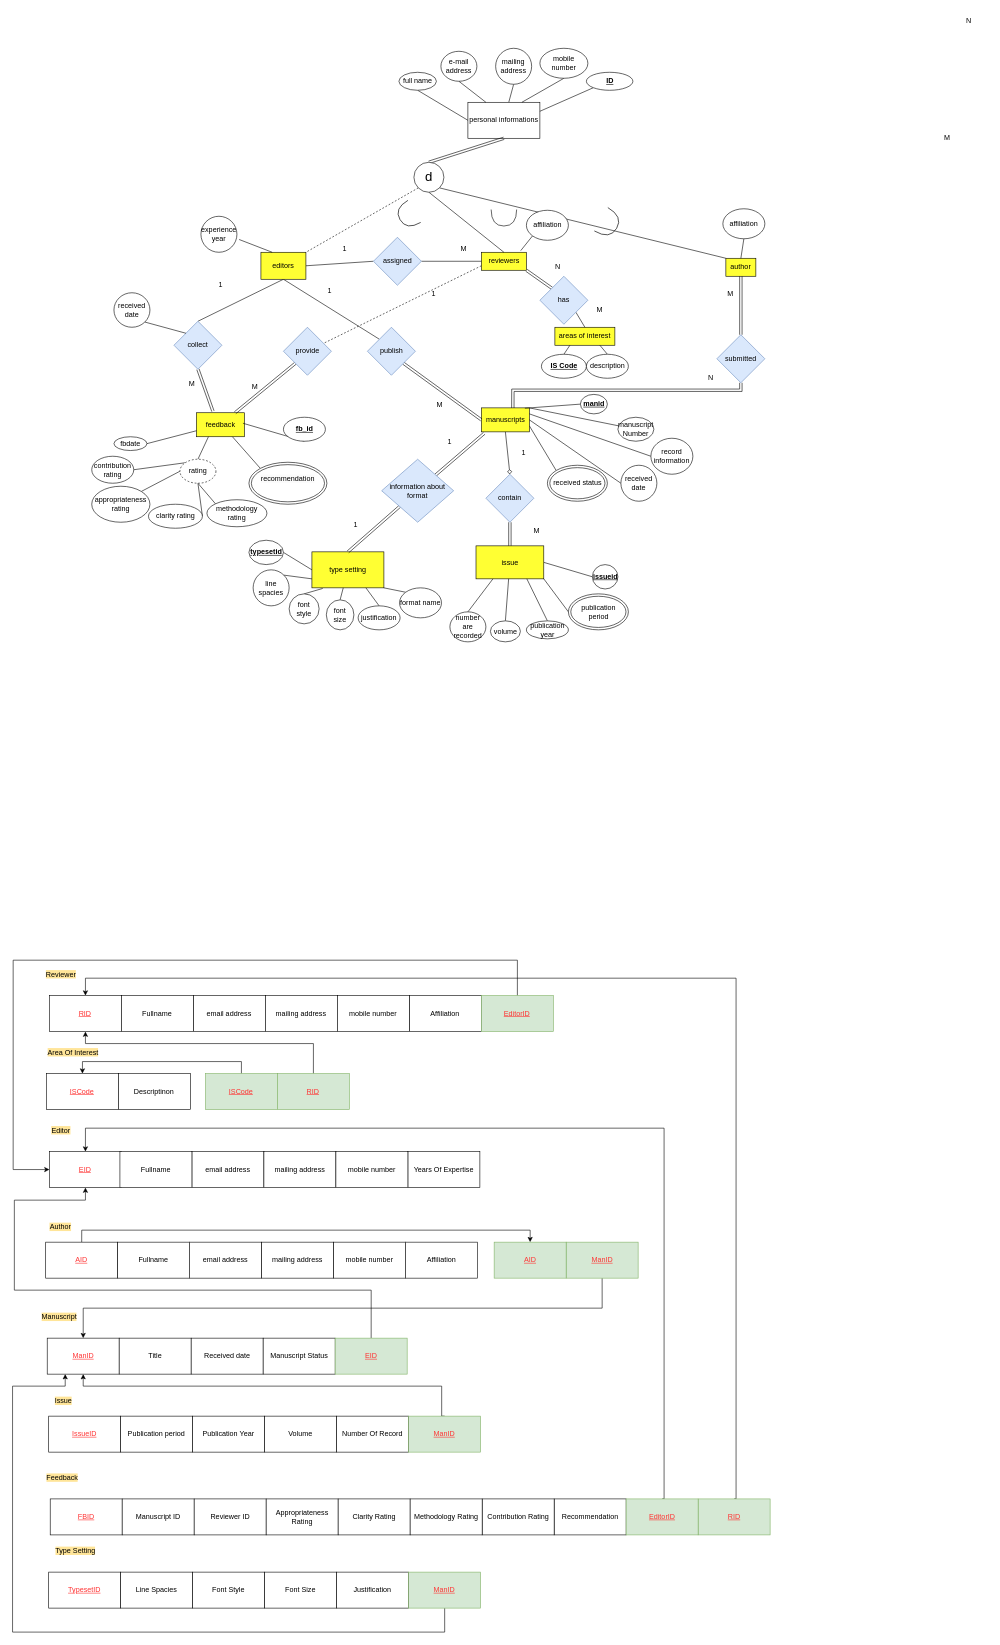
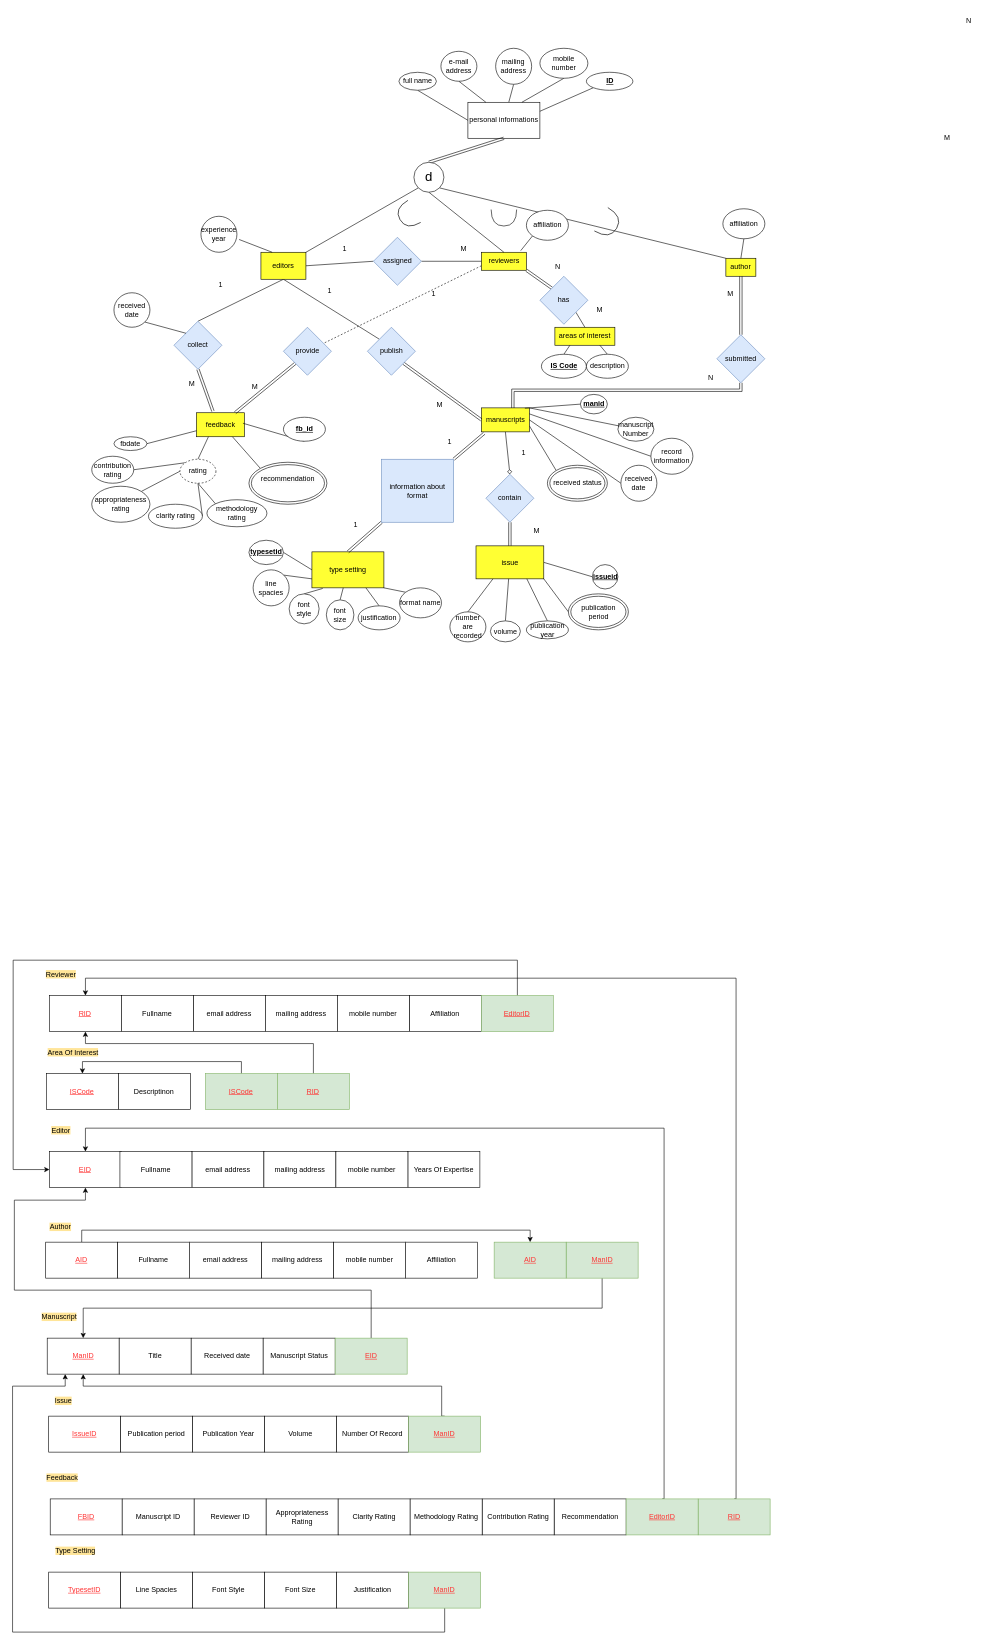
edge "d" -- "editors": style dashed -> solid
node "information about format": shape diamond -> rectangle
